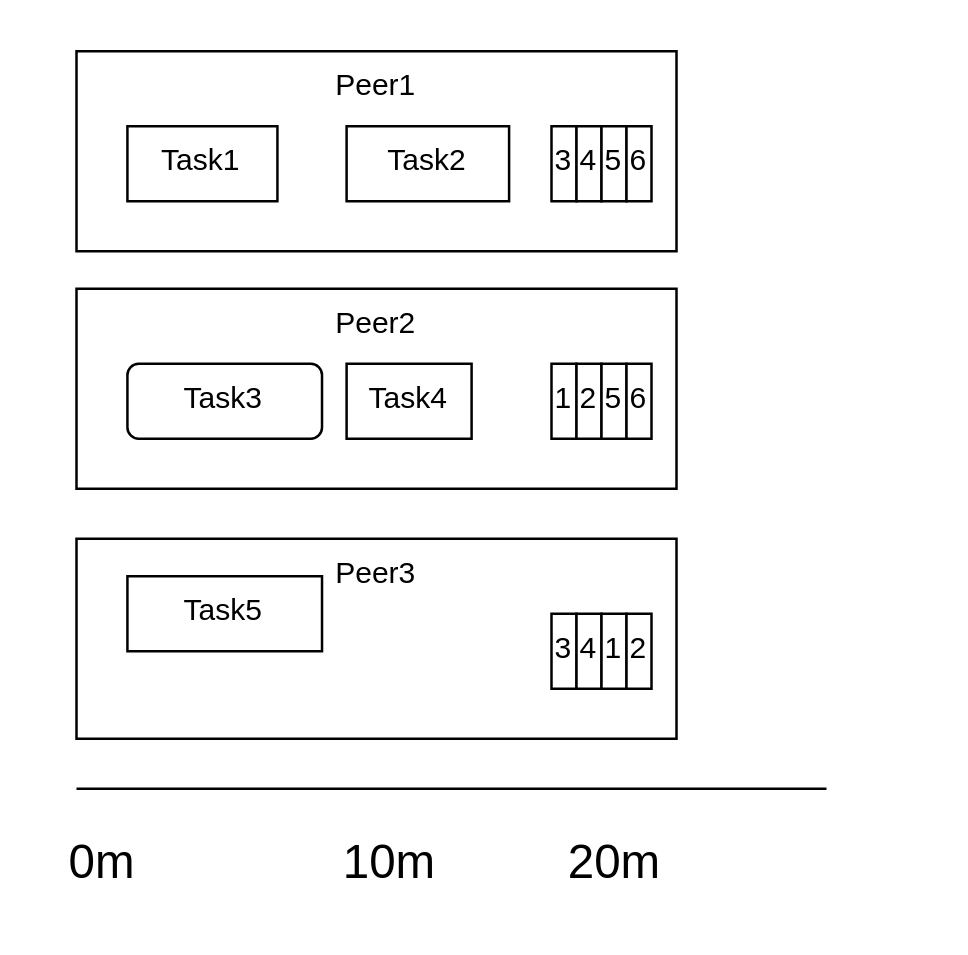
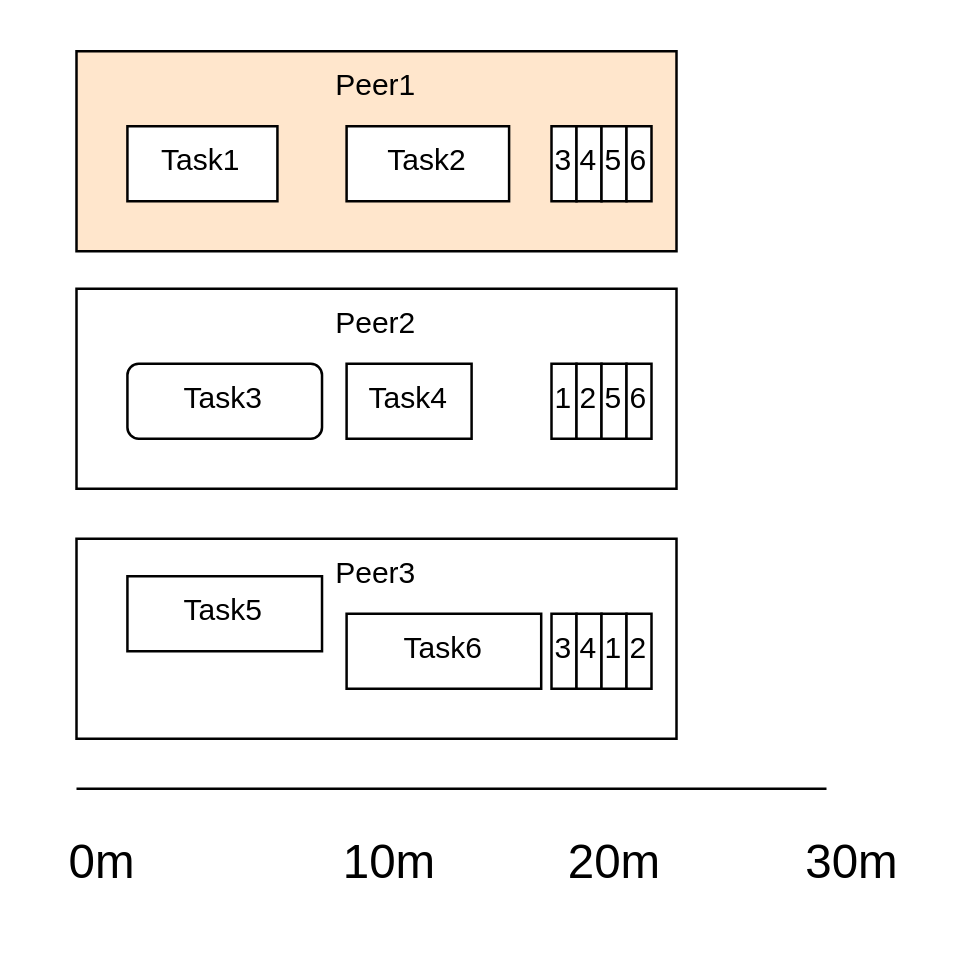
node "Peer1": fillcolor #ffffff -> #ffe6cc
node "Task6": added
node "30m": added
